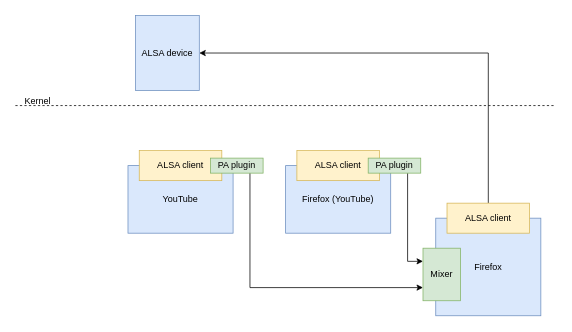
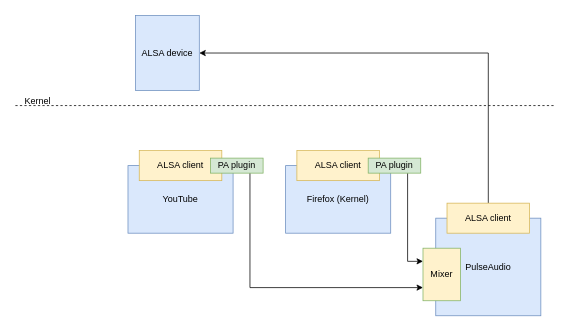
node "Firefox (YouTube)": label "Firefox (YouTube)" -> "Firefox (Kernel)"
node "Firefox": label "Firefox" -> "PulseAudio"
node "Mixer": fillcolor #d5e8d4 -> #fff2cc
